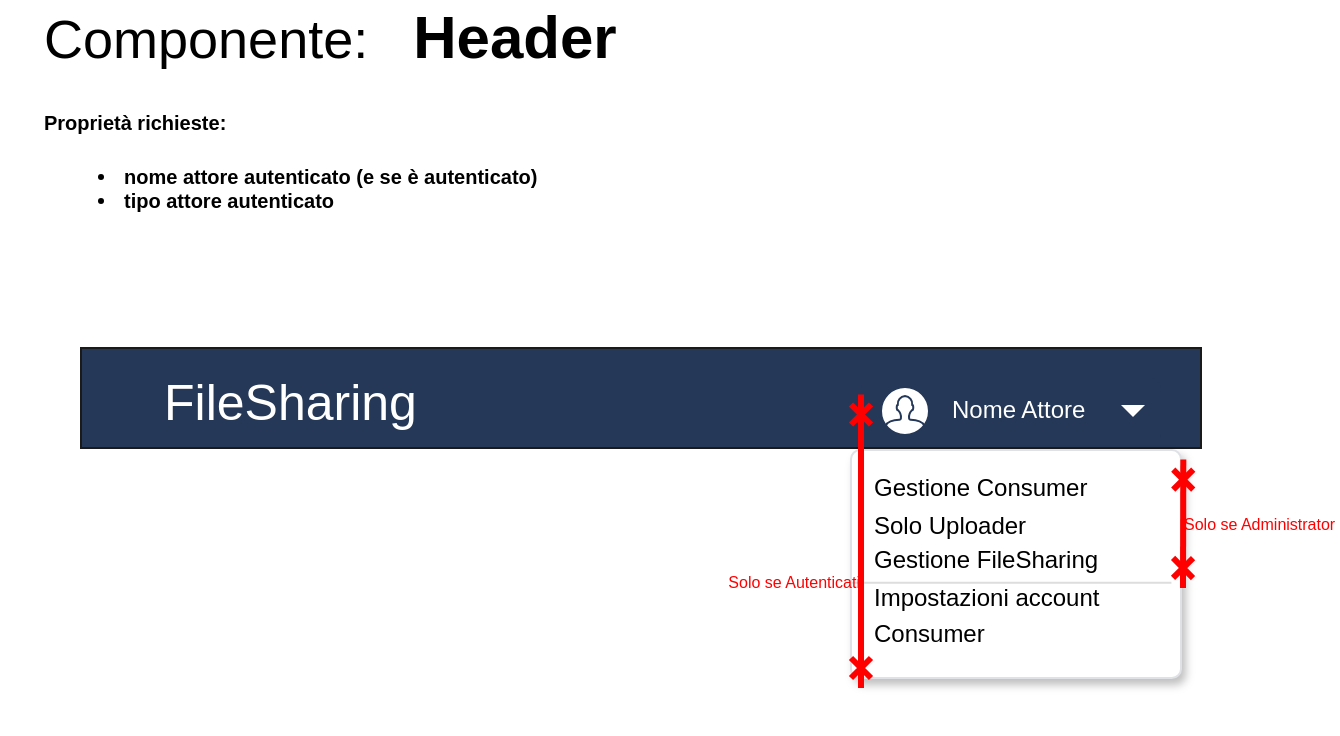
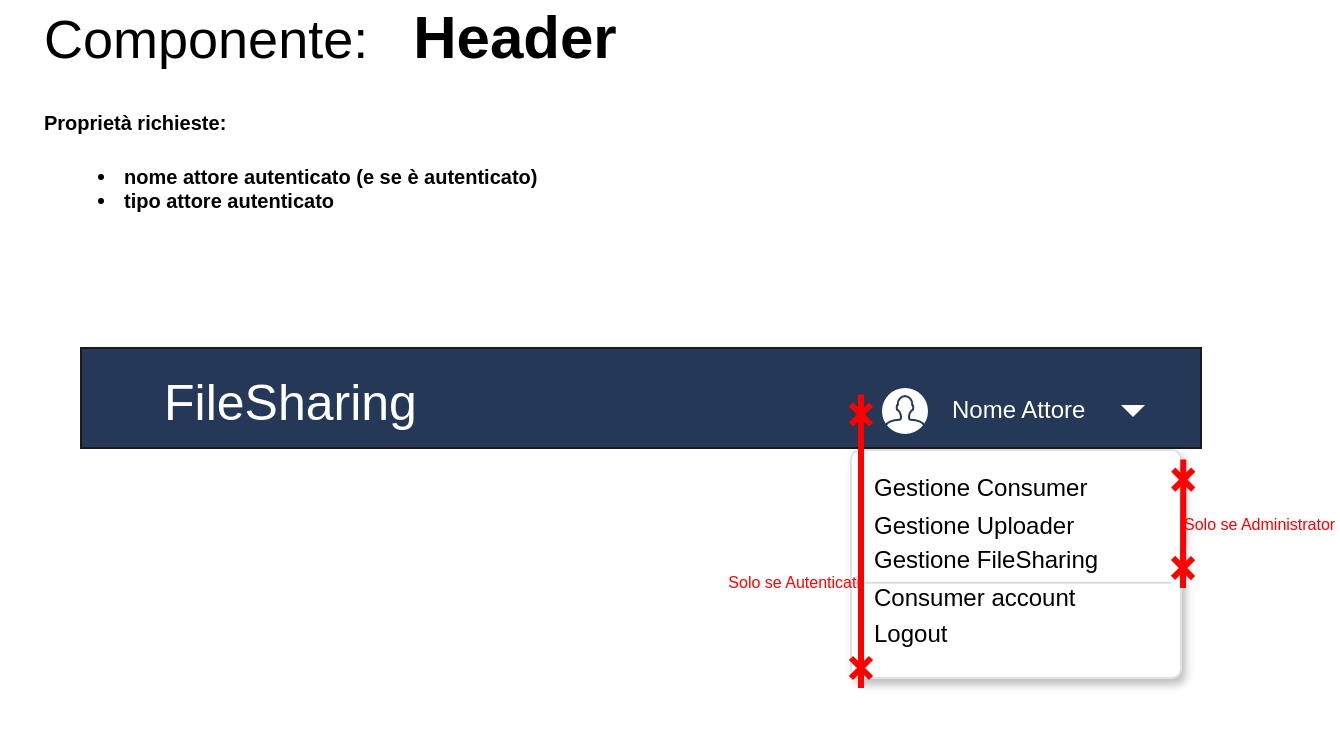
node "Solo Uploader": label "Solo Uploader" -> "Gestione Uploader"
node "Impostazioni account": label "Impostazioni account" -> "Consumer account"
node "Consumer": label "Consumer" -> "Logout"
